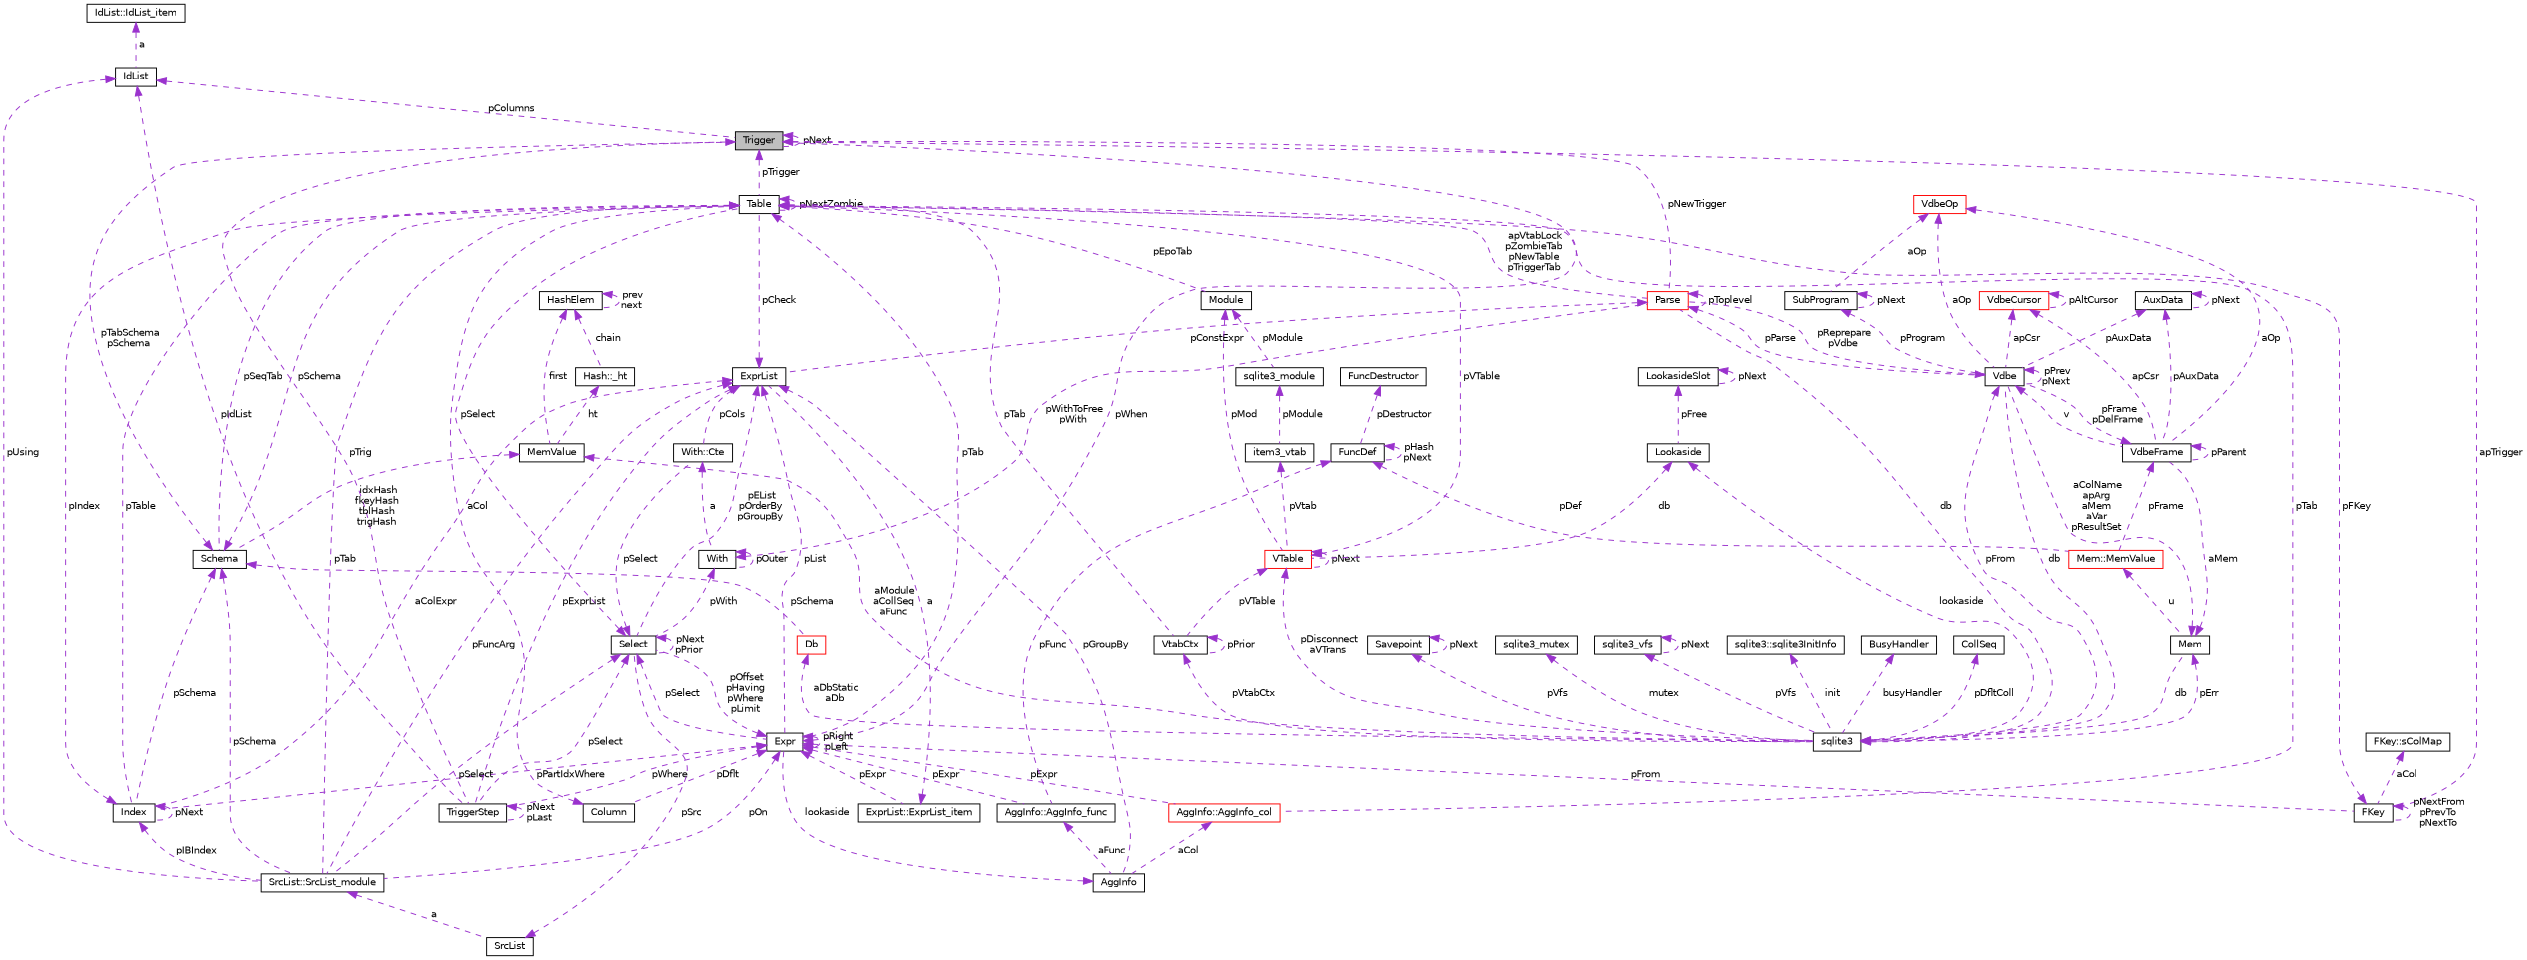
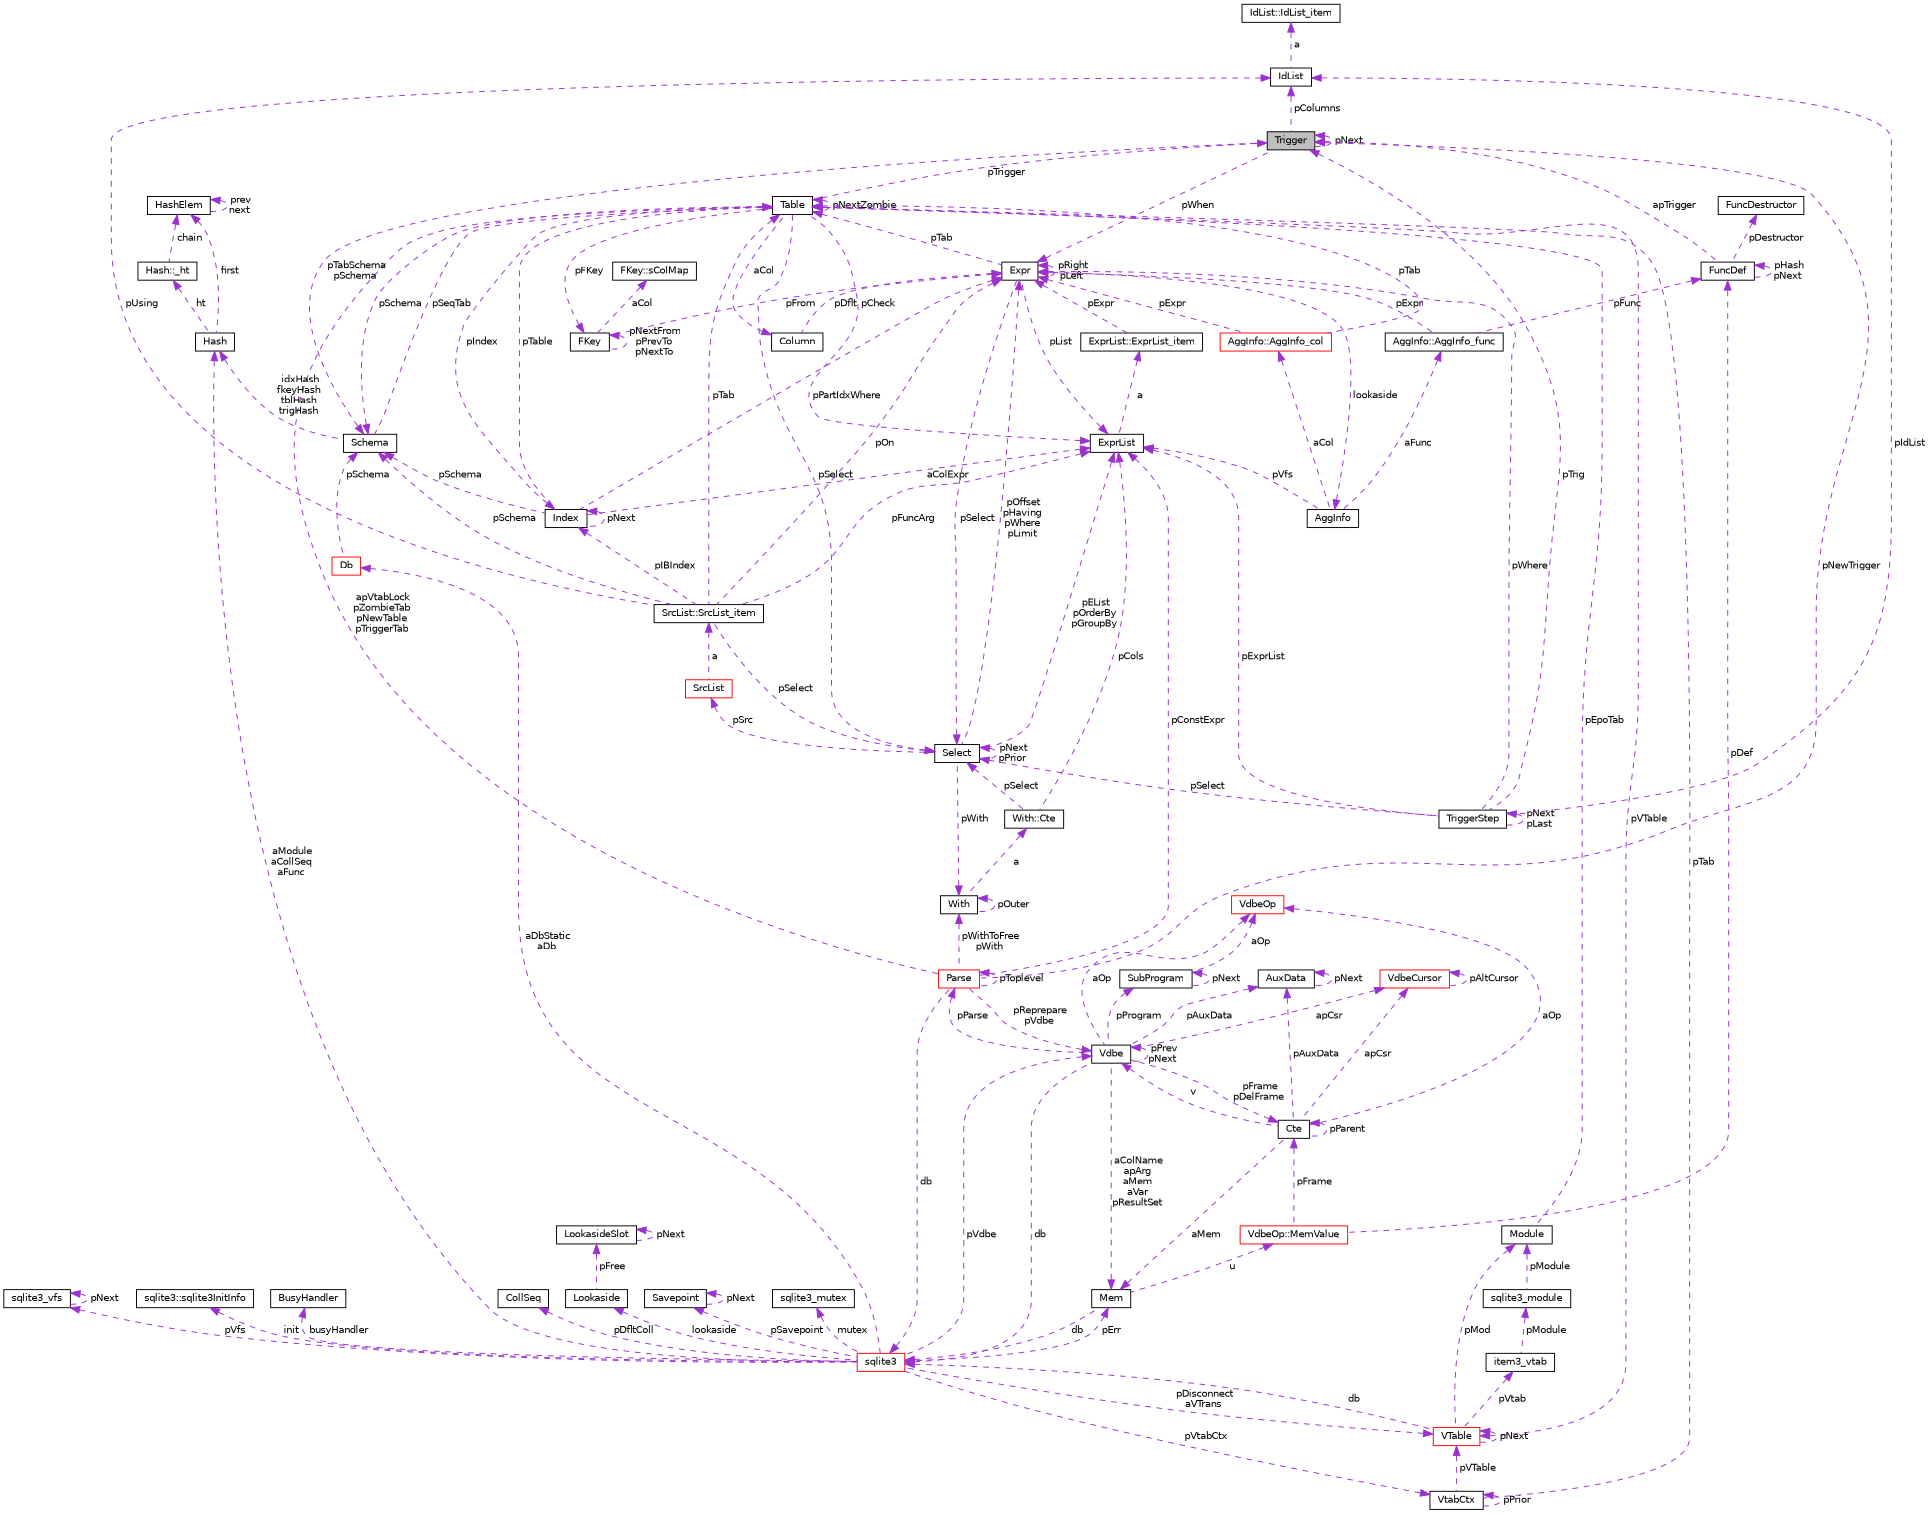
edge "FKey" -> "Trigger": now "FuncDef" -> "Trigger"
edge "ExprList" -> "Parse": reversed
node "MemValue": label "MemValue" -> "Hash"
node "VdbeFrame": label "VdbeFrame" -> "Cte"
edge "VTable" -> "Lookaside": now "VTable" -> "sqlite3"
edge "sqlite3" -> "Vdbe": label " pFrom" -> " pVdbe"
node "Mem::MemValue": label "Mem::MemValue" -> "VdbeOp::MemValue"
edge "AggInfo" -> "ExprList": label " pGroupBy" -> " pVfs"
edge "sqlite3" -> "Savepoint": label " pVfs" -> " pSavepoint"
node "sqlite3": color black -> red
node "SrcList::SrcList_module": label "SrcList::SrcList_module" -> "SrcList::SrcList_item"
node "SrcList": color black -> red
